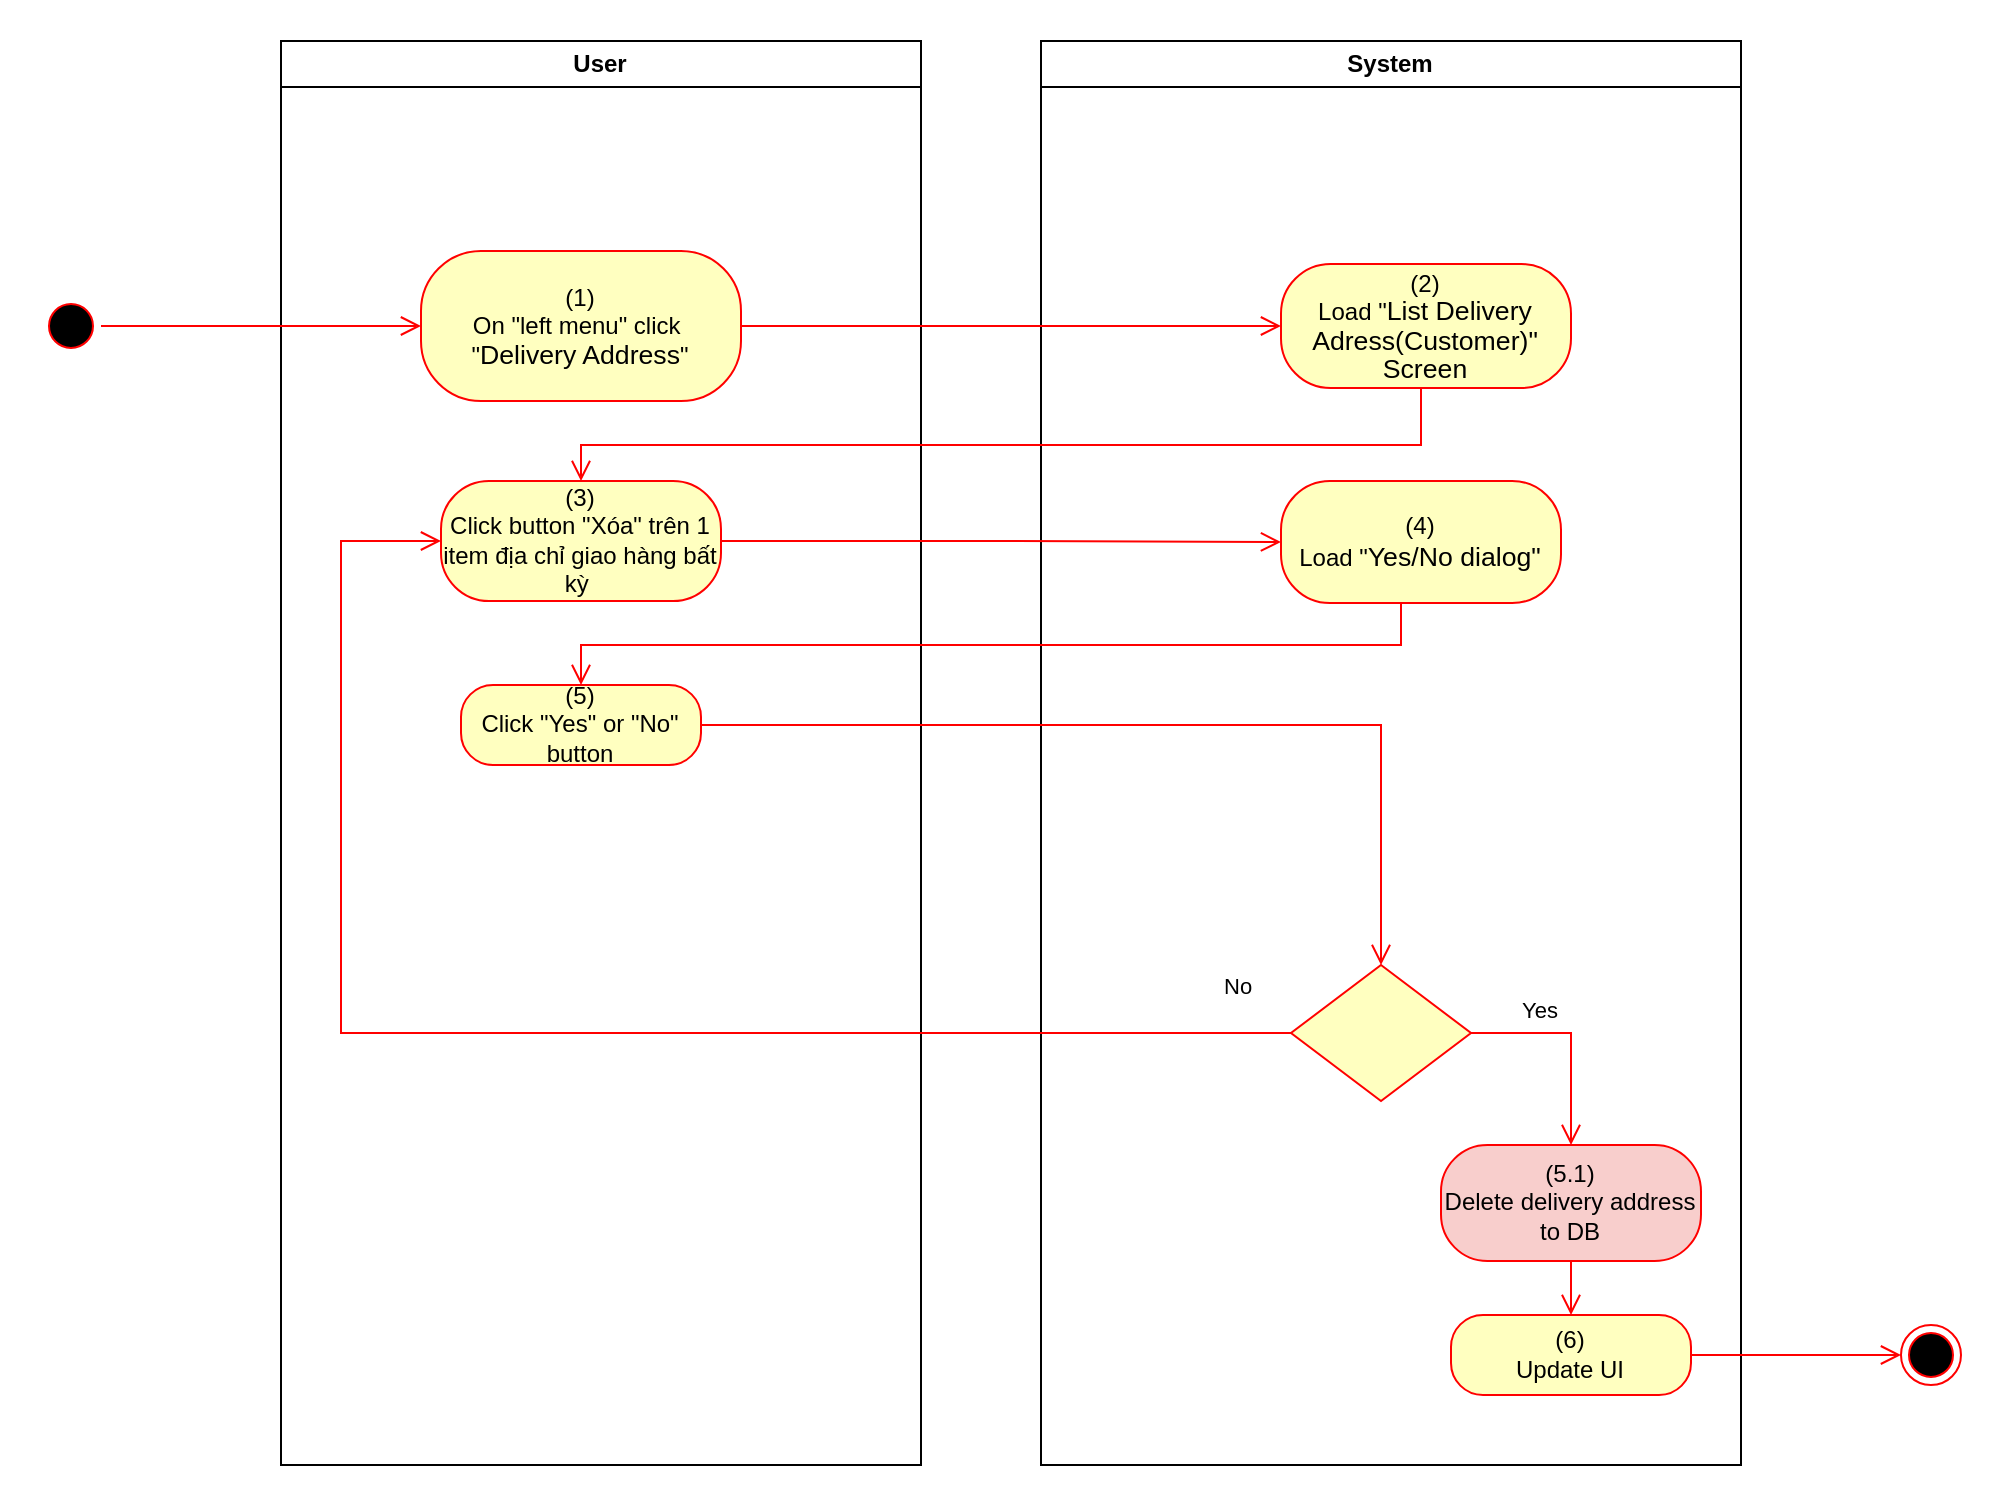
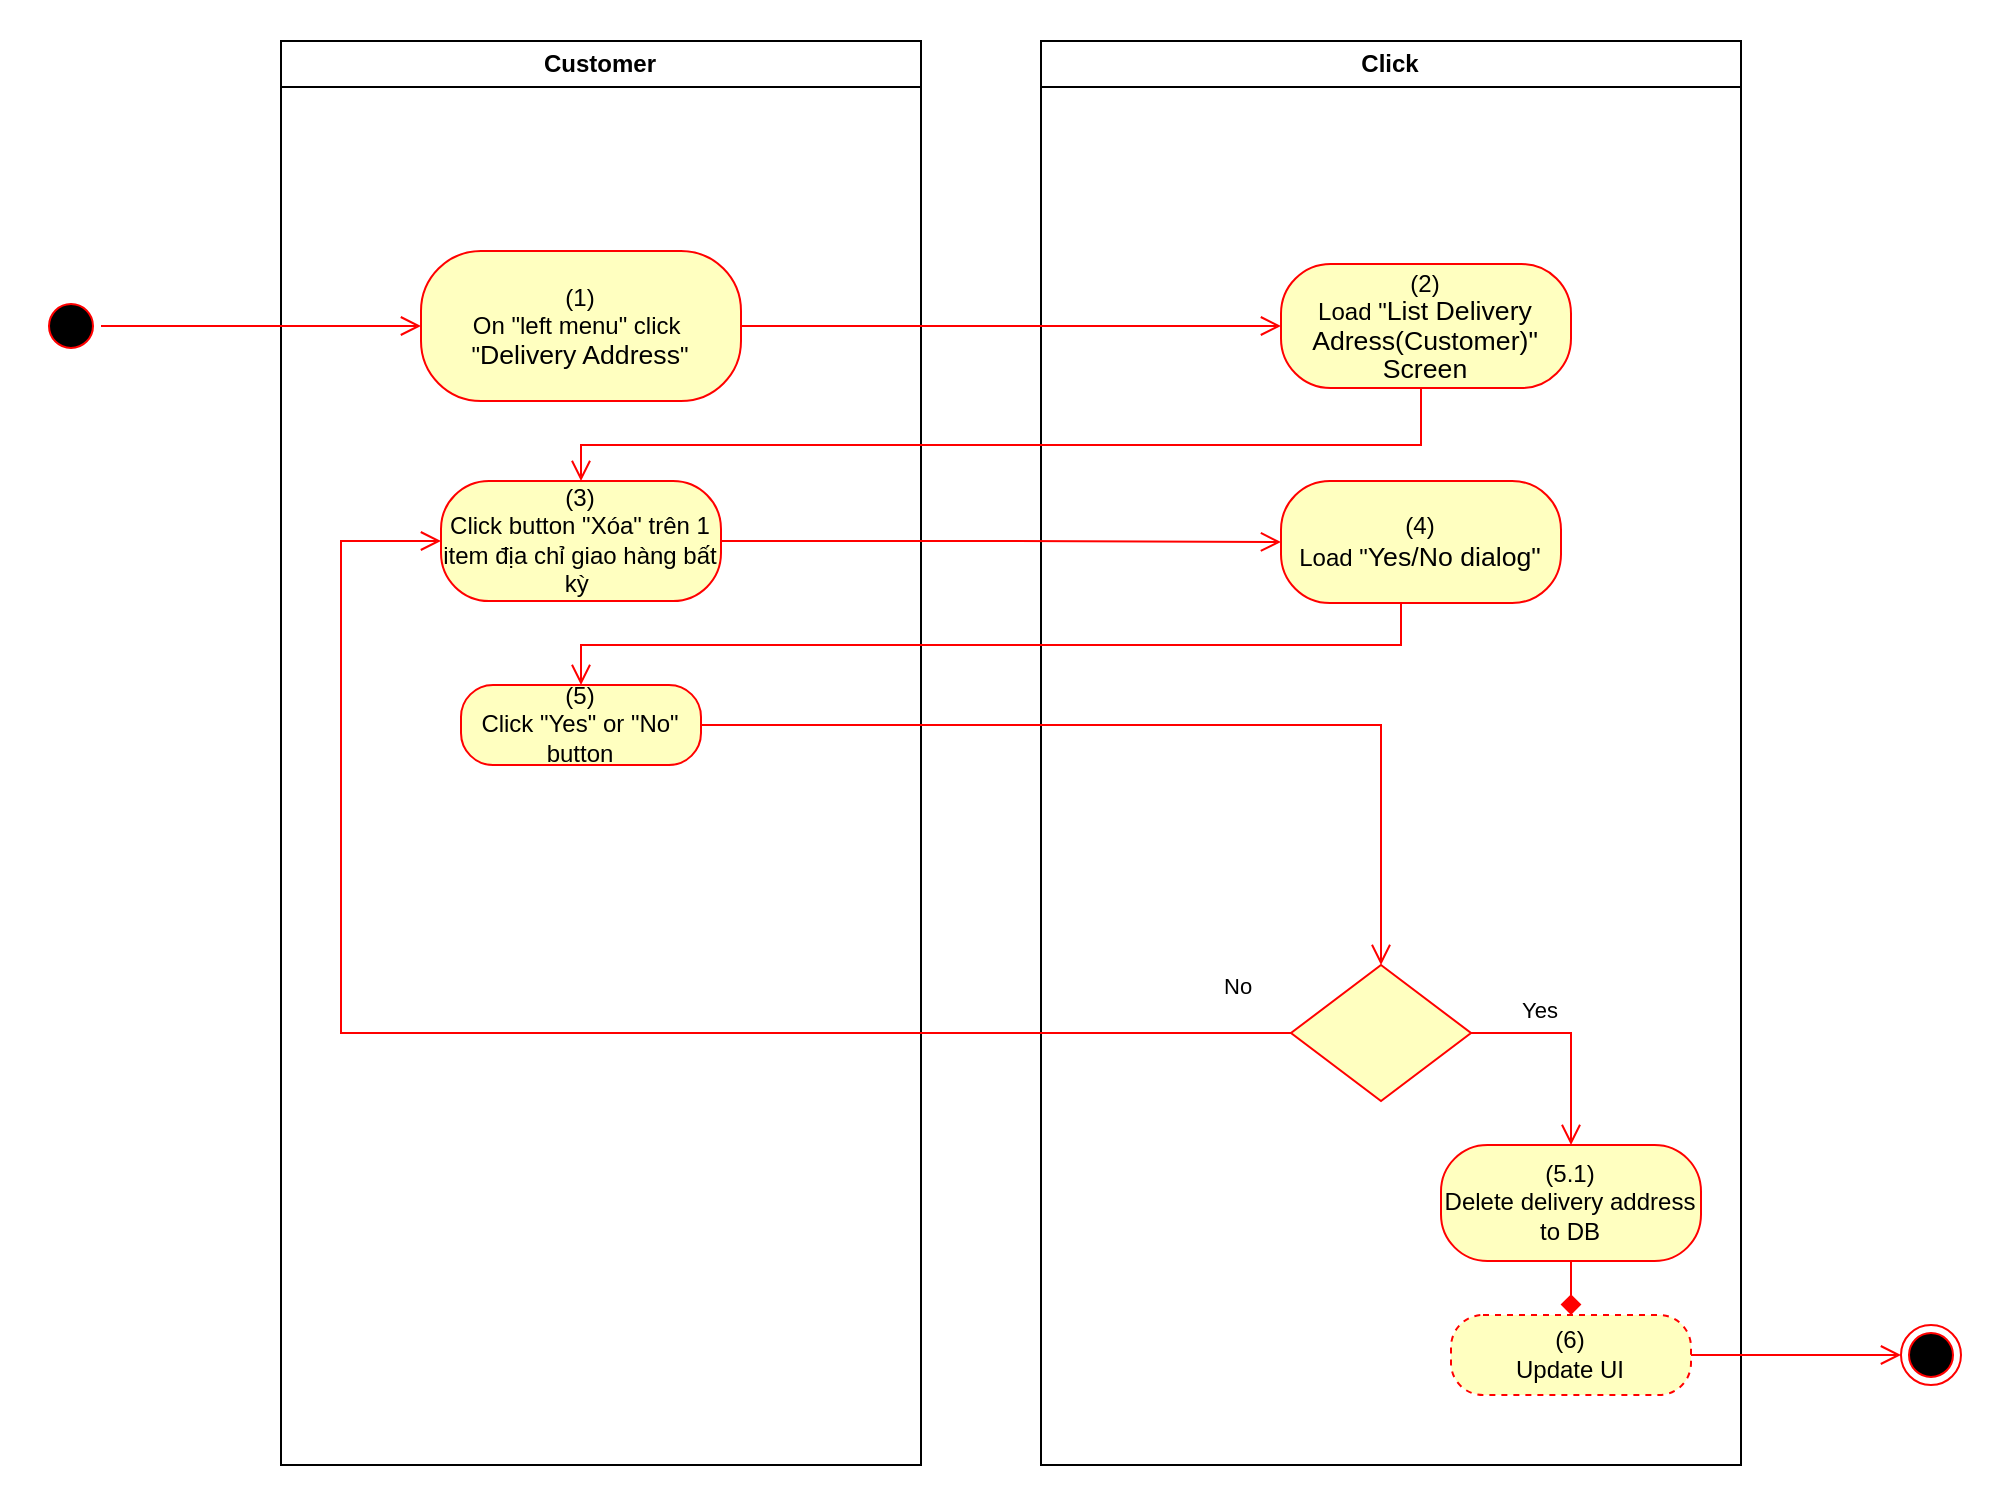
node "User": label "User" -> "Customer"
node "System": label "System" -> "Click"
node "(5.1) Delete delivery address to DB": fillcolor #f8cecc -> #ffffc0
edge "(5.1) Delete delivery address to DB" -> "(6) Update UI": arrowhead open -> diamond
node "(6) Update UI": style solid -> dashed
